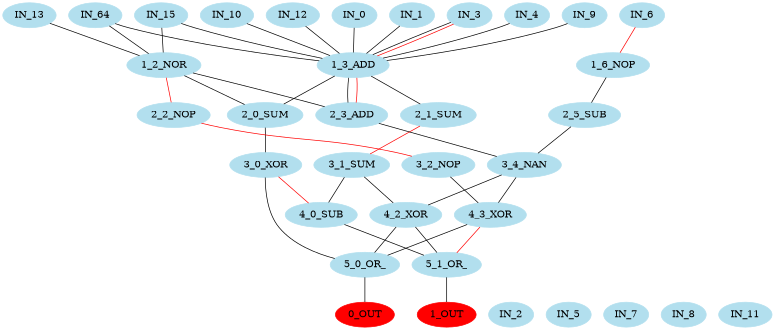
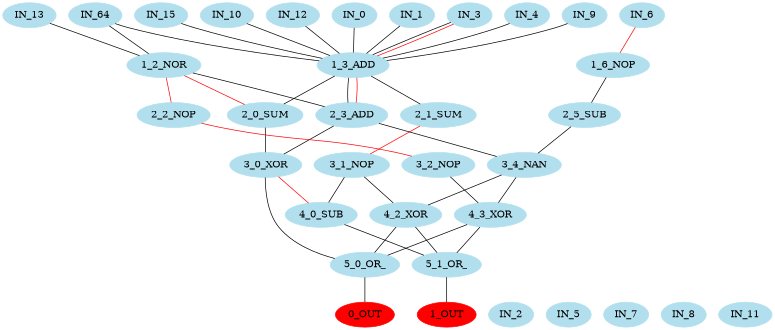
edge "IN_15" -- "1_2_NOR": removed
edge "1_2_NOR" -- "2_0_SUM": color black -> red
edge "2_3_ADD" -- "3_0_XOR": added
node "3_1_SUM": label "3_1_SUM" -> "3_1_NOP"
edge "4_3_XOR" -- "5_1_OR_": color red -> black
